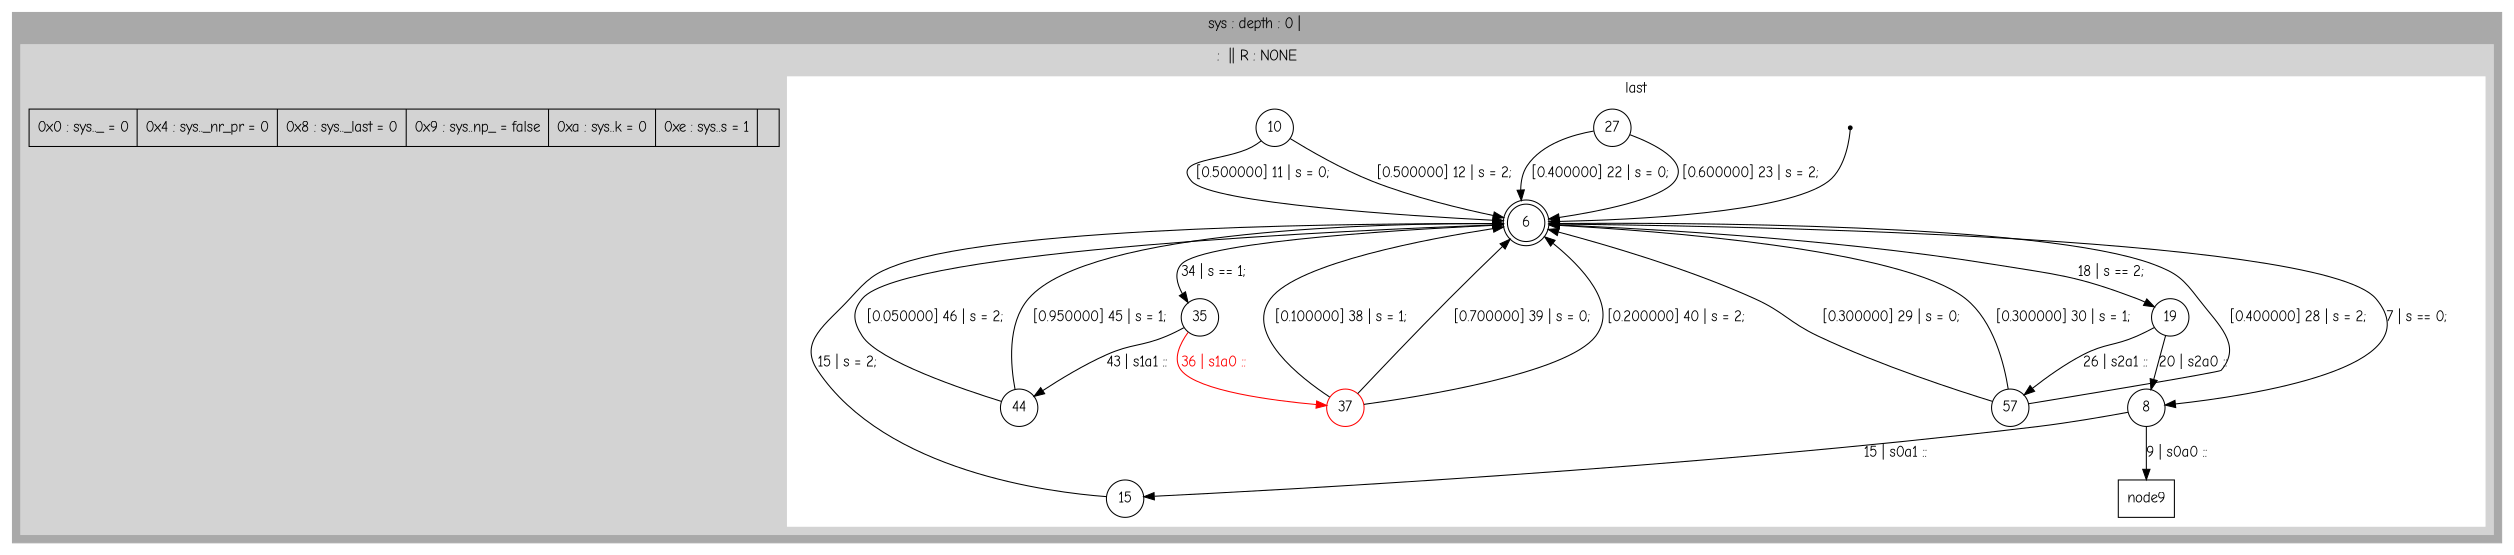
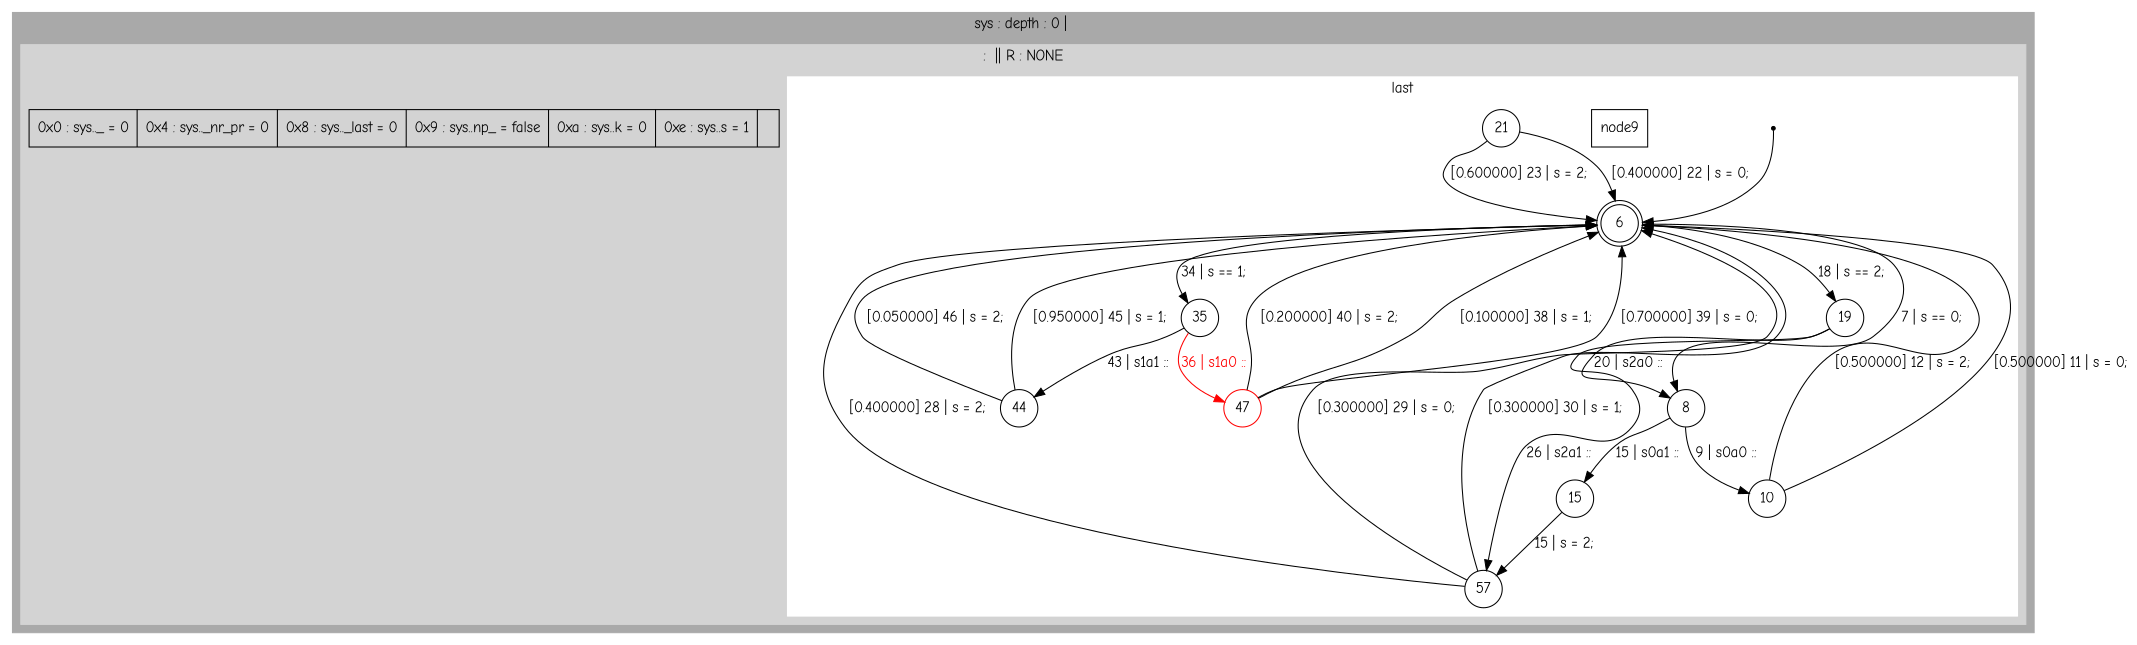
node "27": label "27" -> "21"
edge "15" -> "6": now "15" -> "57"
node "37": label "37" -> "47"
edge "8" -> "node9": now "8" -> "10"
